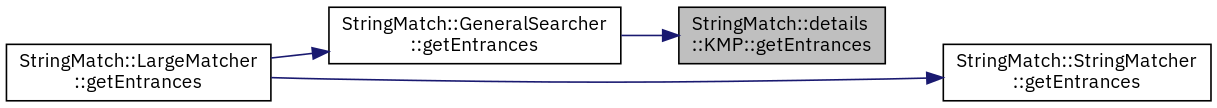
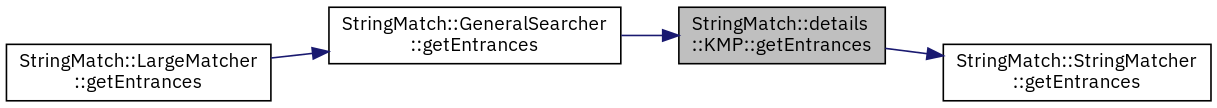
edge "StringMatch::LargeMatcher ::getEntrances" -> "StringMatch::StringMatcher ::getEntrances": now "StringMatch::details ::KMP::getEntrances" -> "StringMatch::StringMatcher ::getEntrances"
